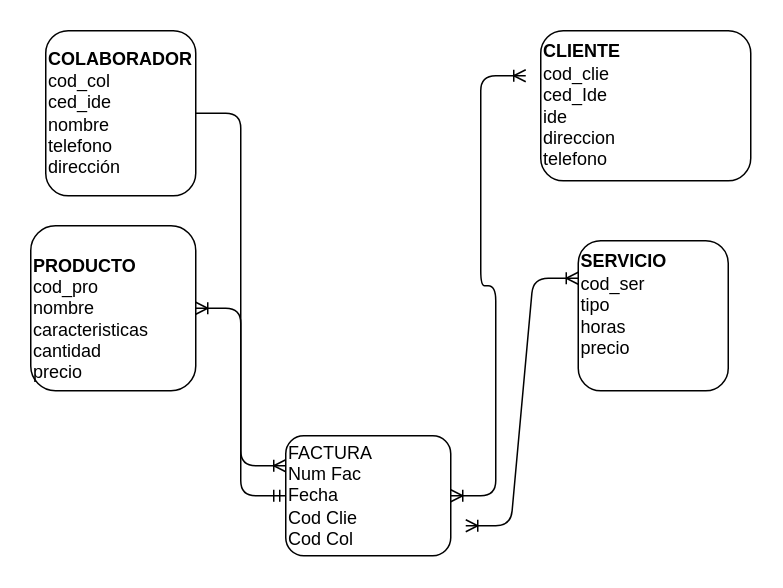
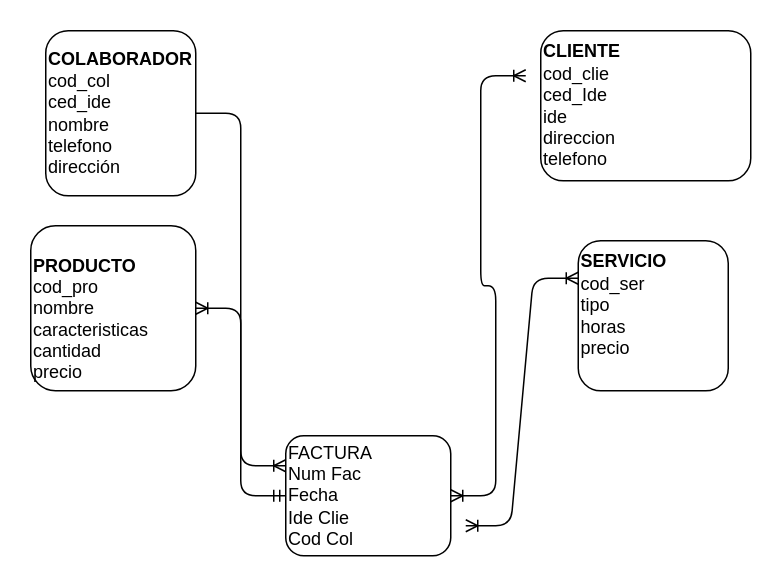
node "FACTURA Num Fac Fecha Cod Clie Cod Col": label "FACTURA Num Fac Fecha Cod Clie Cod Col" -> "FACTURA Num Fac Fecha Ide Clie Cod Col"
